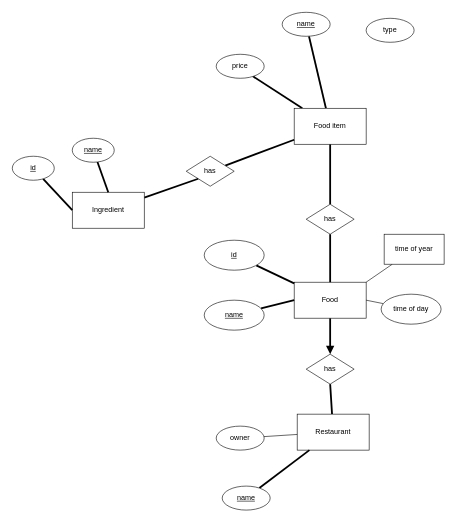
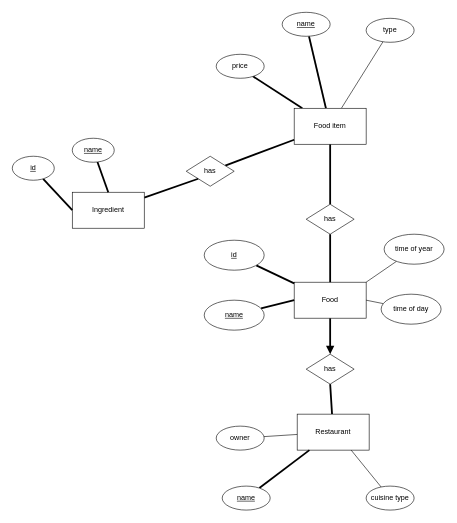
edge "type" -- "Food item": added
node "time of year": shape rectangle -> ellipse
edge "Restaurant" -- "cuisine type": added
node "cuisine type": added
